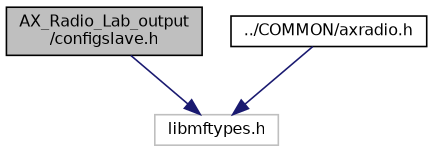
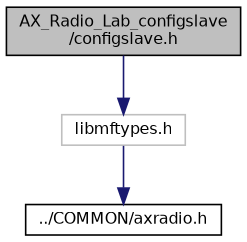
node "AX_Radio_Lab_output /configslave.h": label "AX_Radio_Lab_output /configslave.h" -> "AX_Radio_Lab_configslave /configslave.h"
edge "../COMMON/axradio.h" -> "libmftypes.h": reversed
